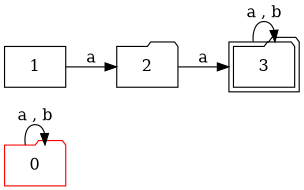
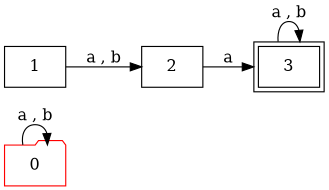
edge "1" -> "2": label "a" -> "a , b"
node "2": shape folder -> box
node "3": shape folder -> box
